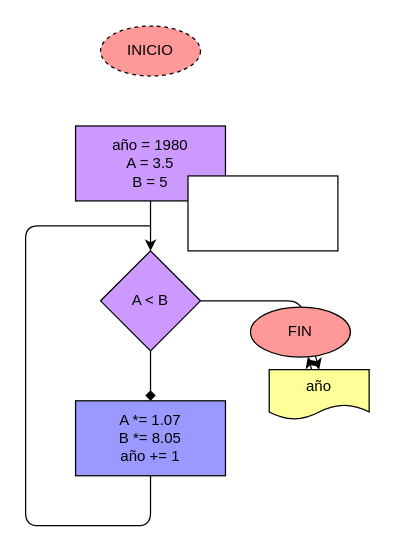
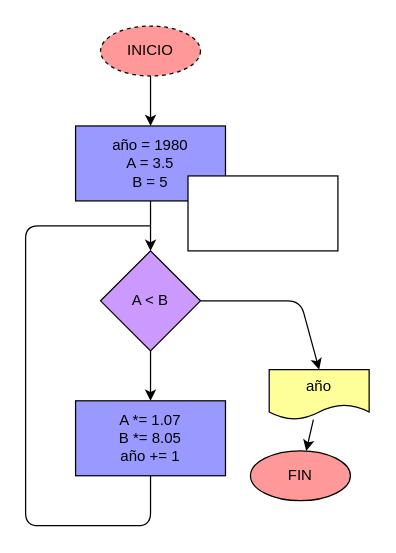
edge "INICIO" -> "año = 1980 A = 3.5 B = 5": added
node "año = 1980 A = 3.5 B = 5": fillcolor #cc99ff -> #9999ff
node "FIN": moved (301, 332) -> (301, 476)
edge "A < B" -> "A *= 1.07 B *= 8.05 año += 1": arrowhead diamond -> classic
